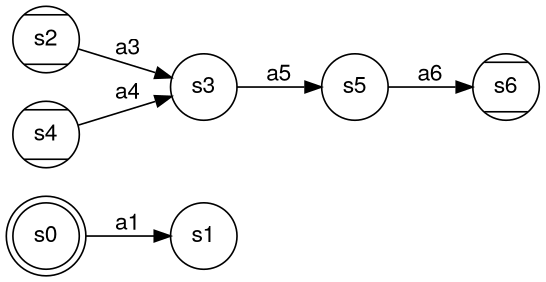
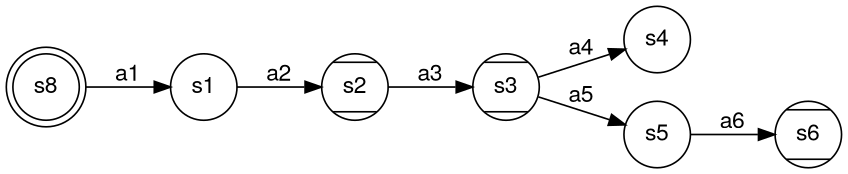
node "s3": shape circle -> Mcircle
edge "s1" -> "s2": added, label "a2"
edge "s4" -> "s3": reversed
node "s4": shape Mcircle -> circle
node "s0": label "s0" -> "s8"
